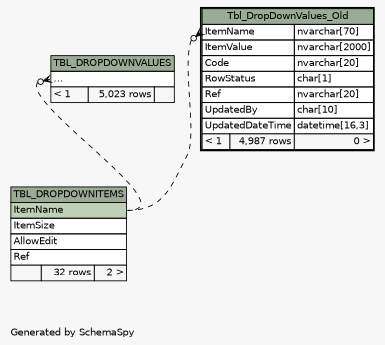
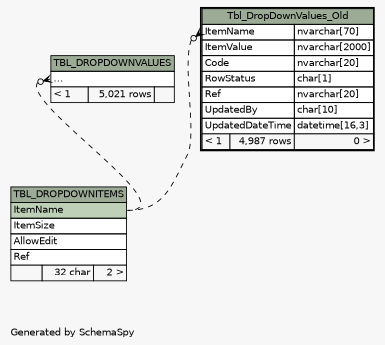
node "TBL_DROPDOWNVALUES": text "5,023 rows" -> "5,021 rows"
node "TBL_DROPDOWNITEMS": text "32 rows" -> "32 char"
